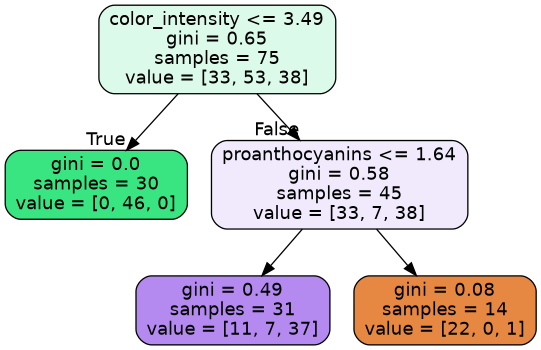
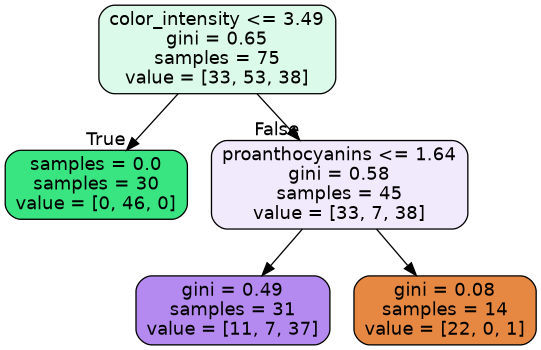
node "gini = 0.0 samples = 30 value = [0, 46, 0]": label "gini = 0.0 samples = 30 value = [0, 46, 0]" -> "samples = 0.0 samples = 30 value = [0, 46, 0]"
